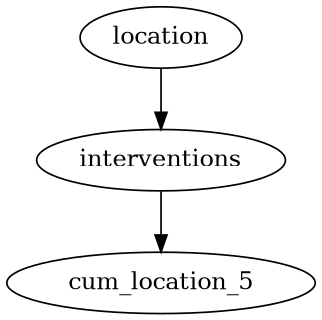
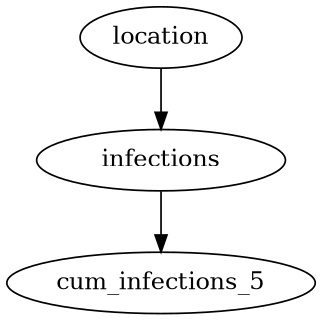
node "interventions": label "interventions" -> "infections"
node "cum_location_5": label "cum_location_5" -> "cum_infections_5"
